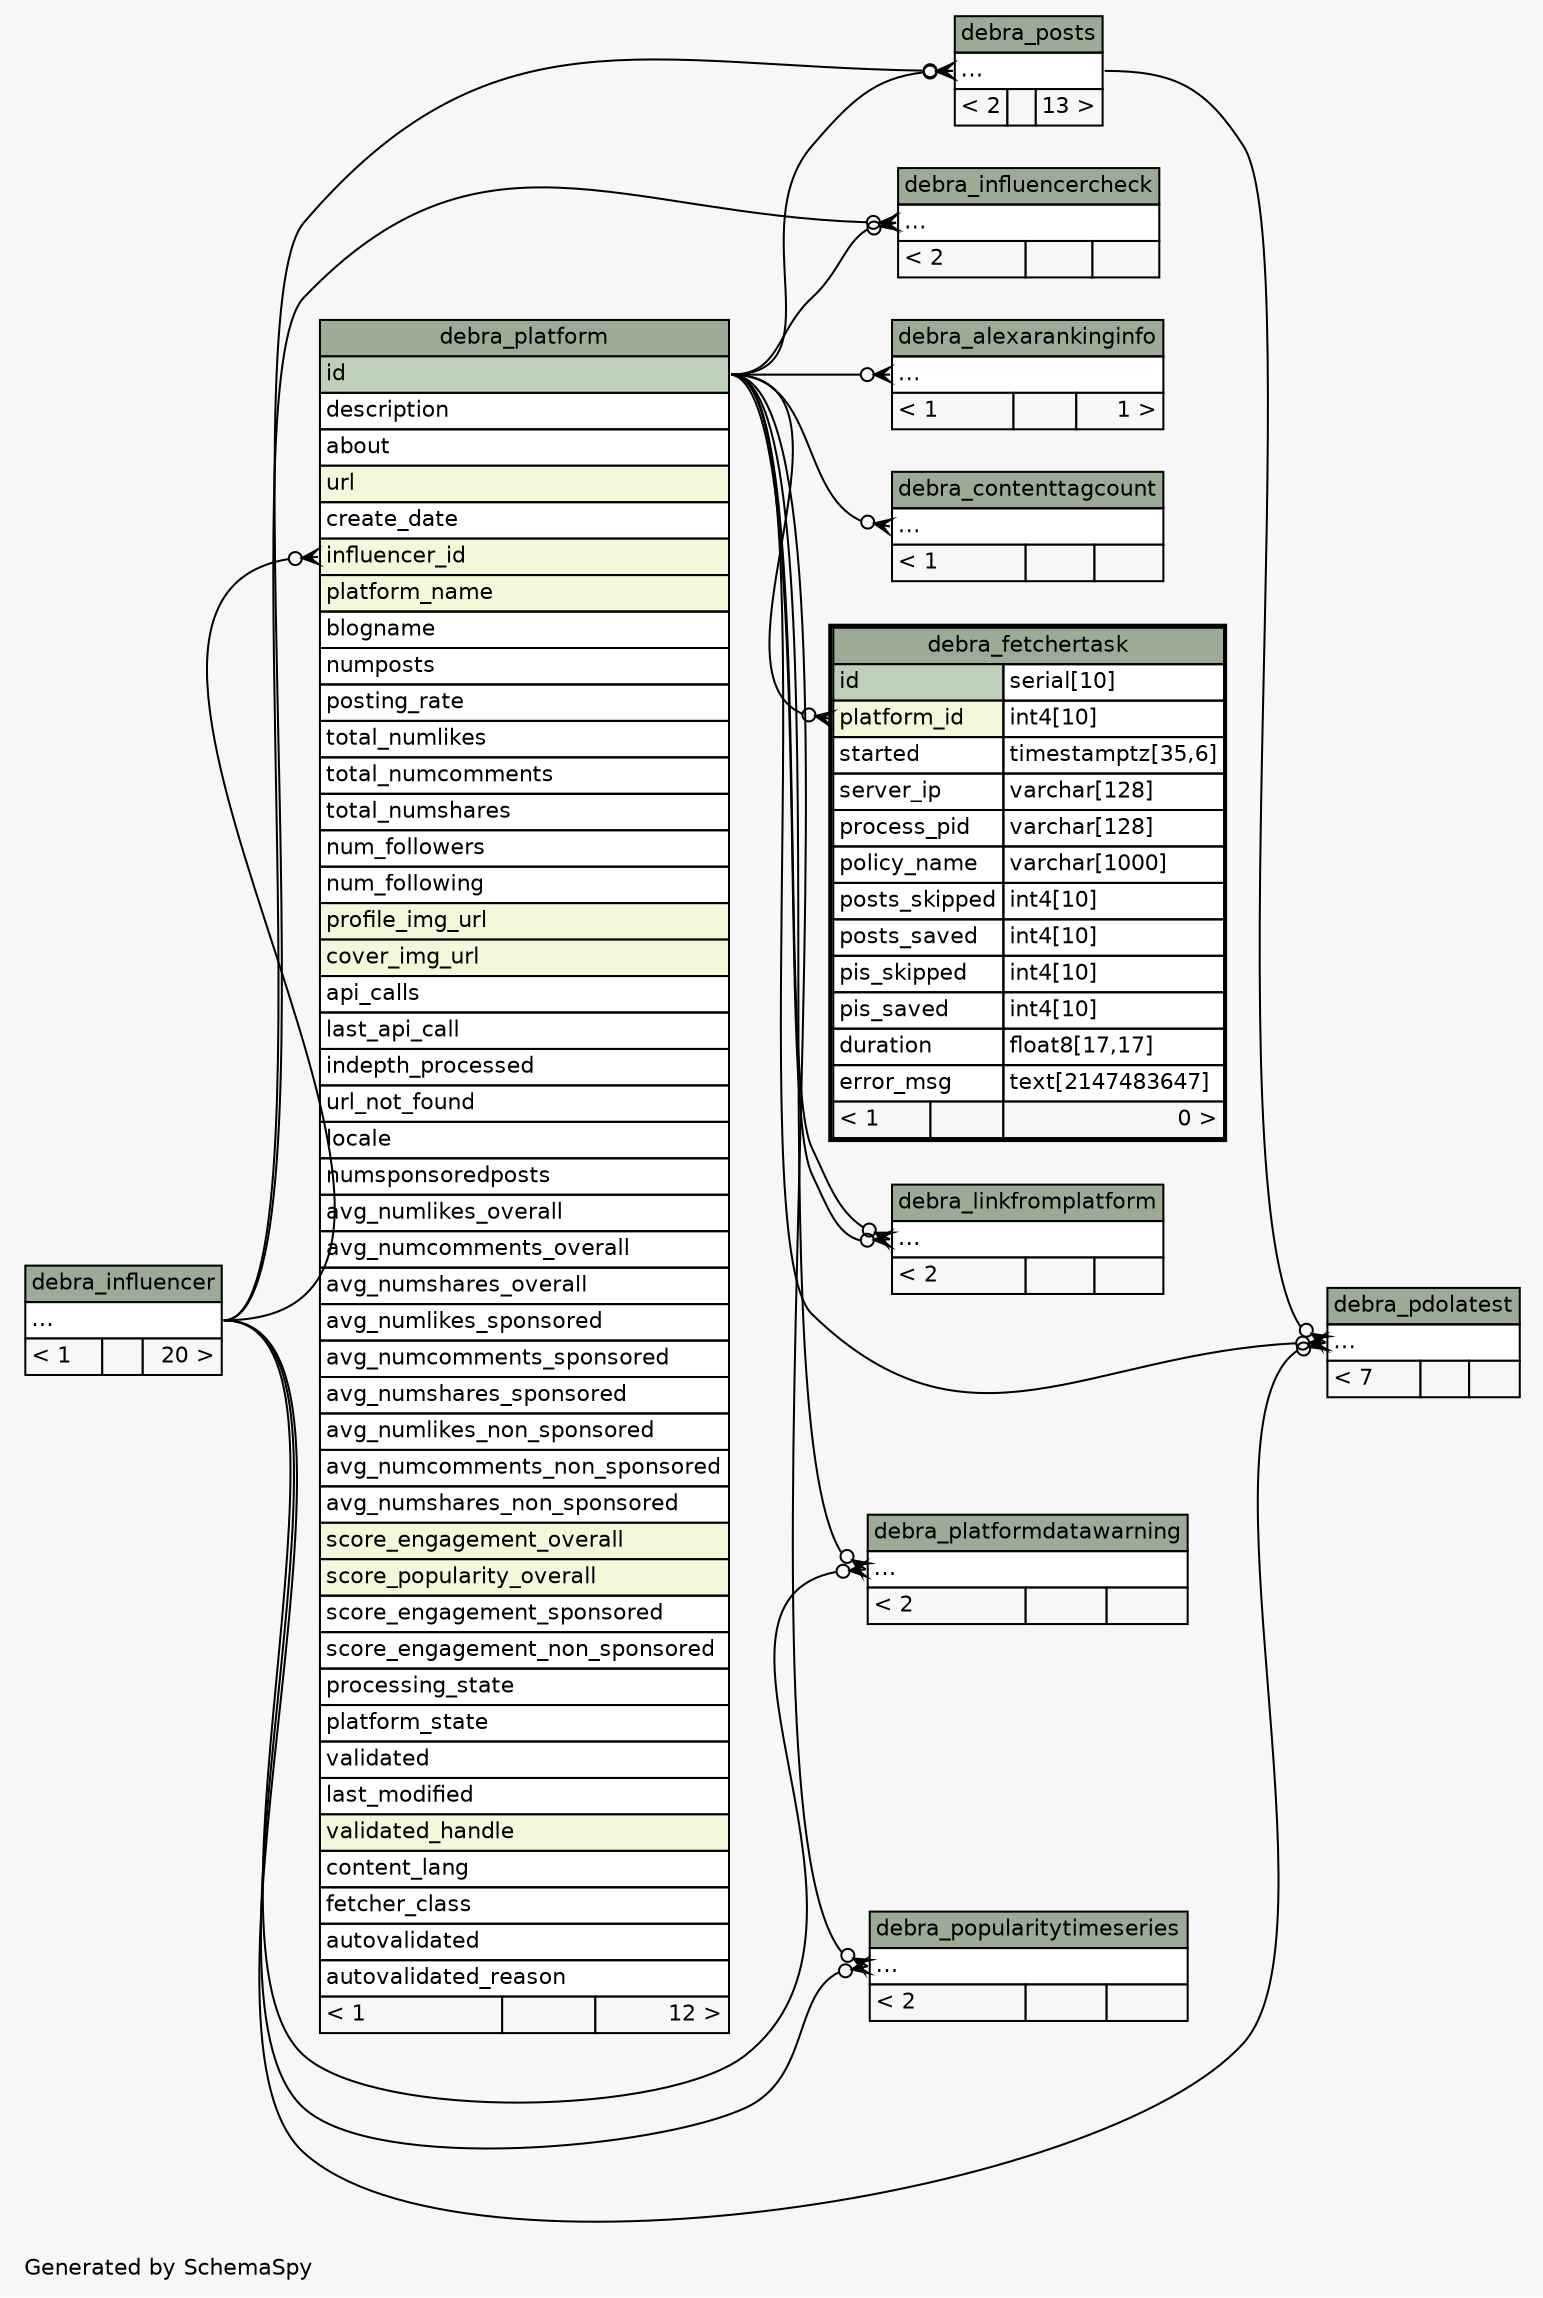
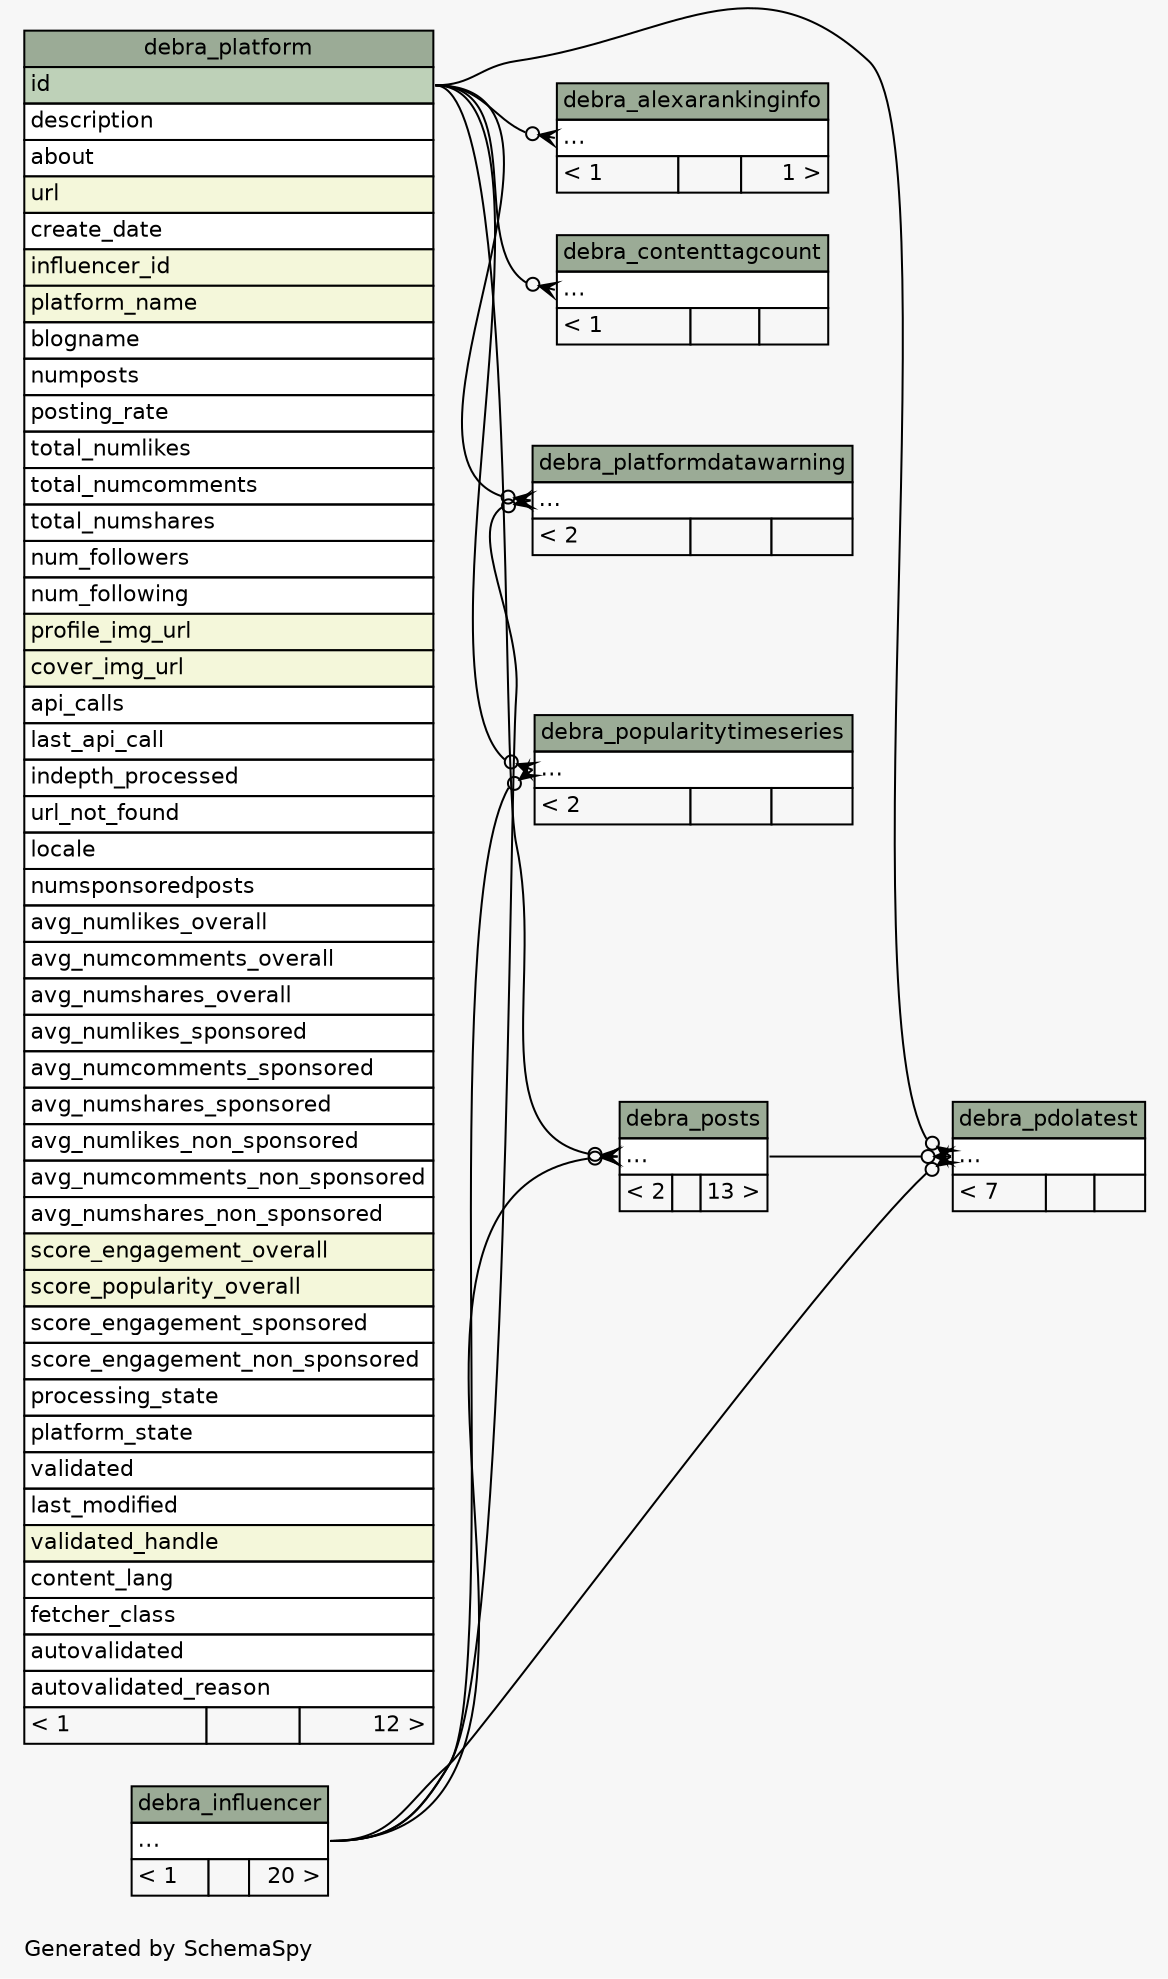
node "debra_influencercheck": removed
node "debra_fetchertask": removed
edge "debra_influencer" -> "debra_platform": removed
node "debra_linkfromplatform": removed
